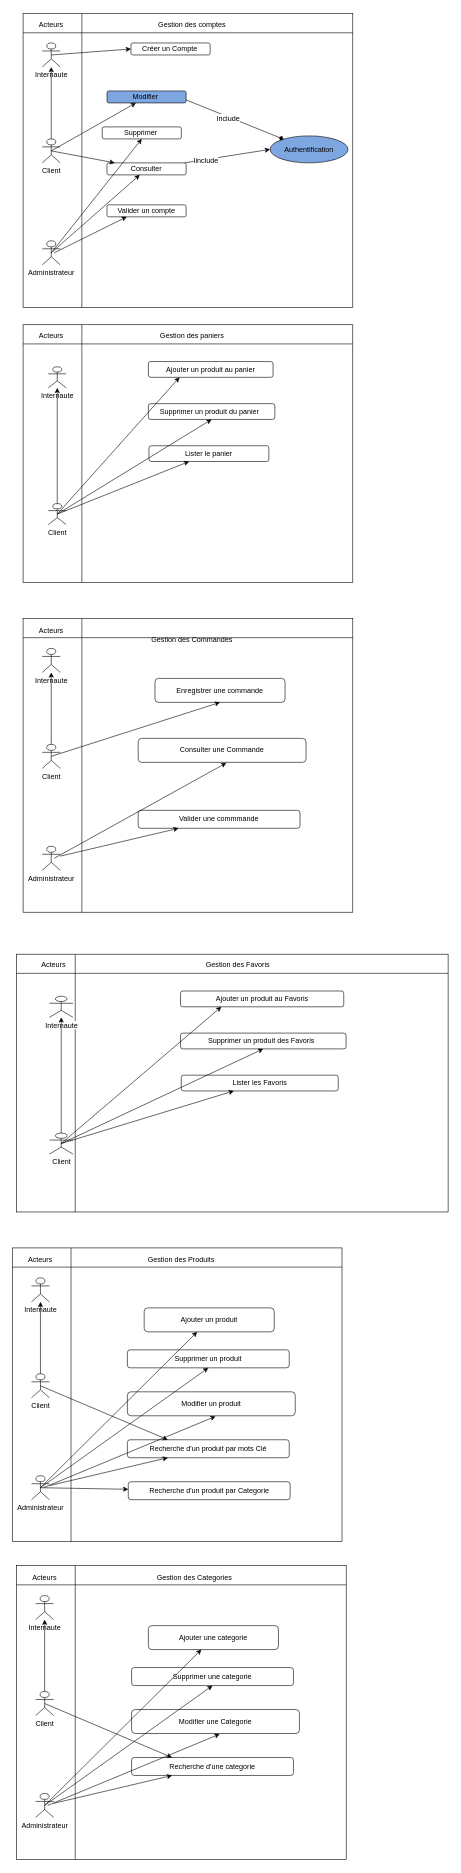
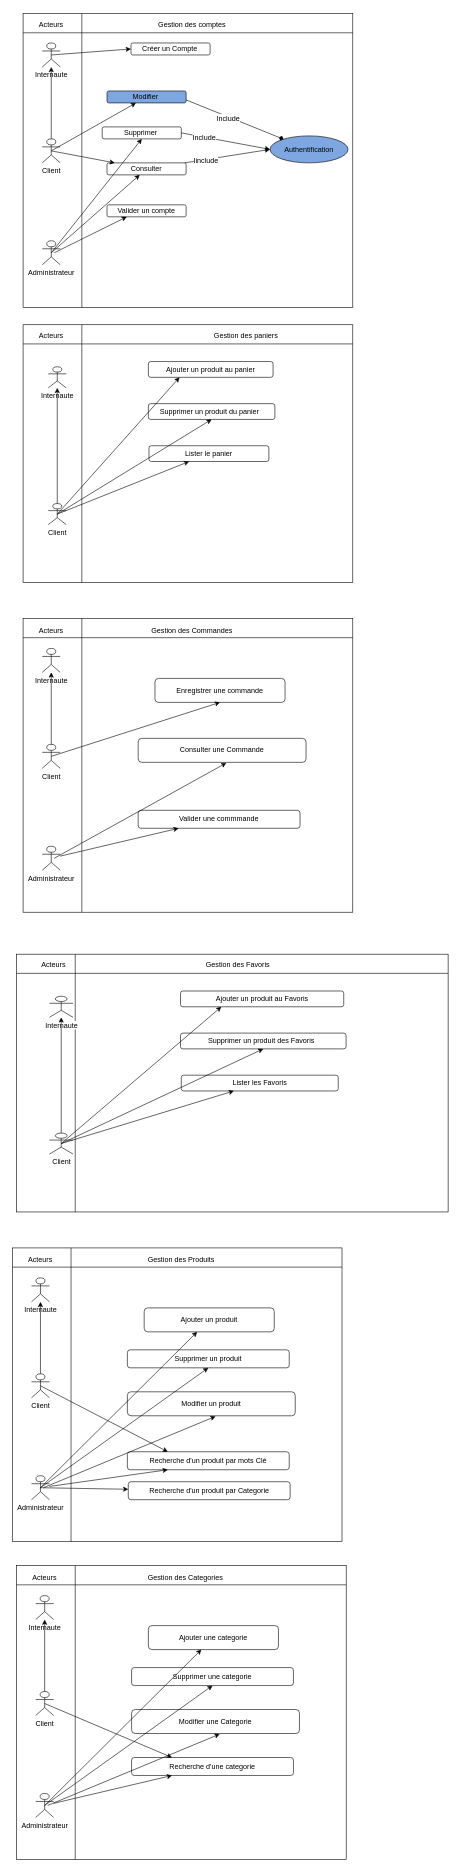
edge "Supprimer" -> "Authentification": added, label "Include"
node "Gestion des paniers": moved (192, 335) -> (246, 335)
node "Gestion des Commandes": moved (192, 639) -> (192, 630)
node "Recherche d'un produit par mots Clé": moved (209, 1449) -> (209, 1461)
node "Gestion des Categories": moved (195, 1578) -> (186, 1578)
